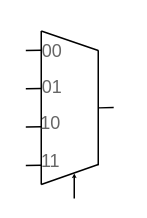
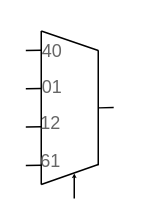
node "00": label "00" -> "40"
node "10": label "10" -> "12"
node "11": label "11" -> "61"
